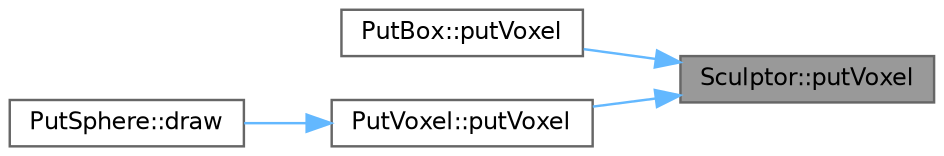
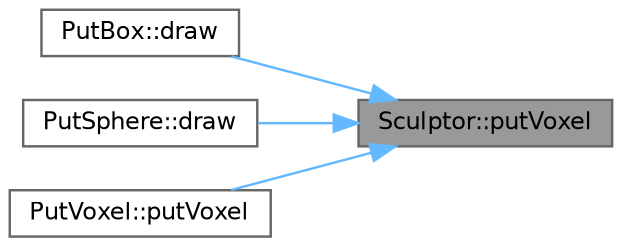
node "PutBox::putVoxel": label "PutBox::putVoxel" -> "PutBox::draw"
edge "PutSphere::draw" -> "PutVoxel::putVoxel": now "PutSphere::draw" -> "Sculptor::putVoxel"
